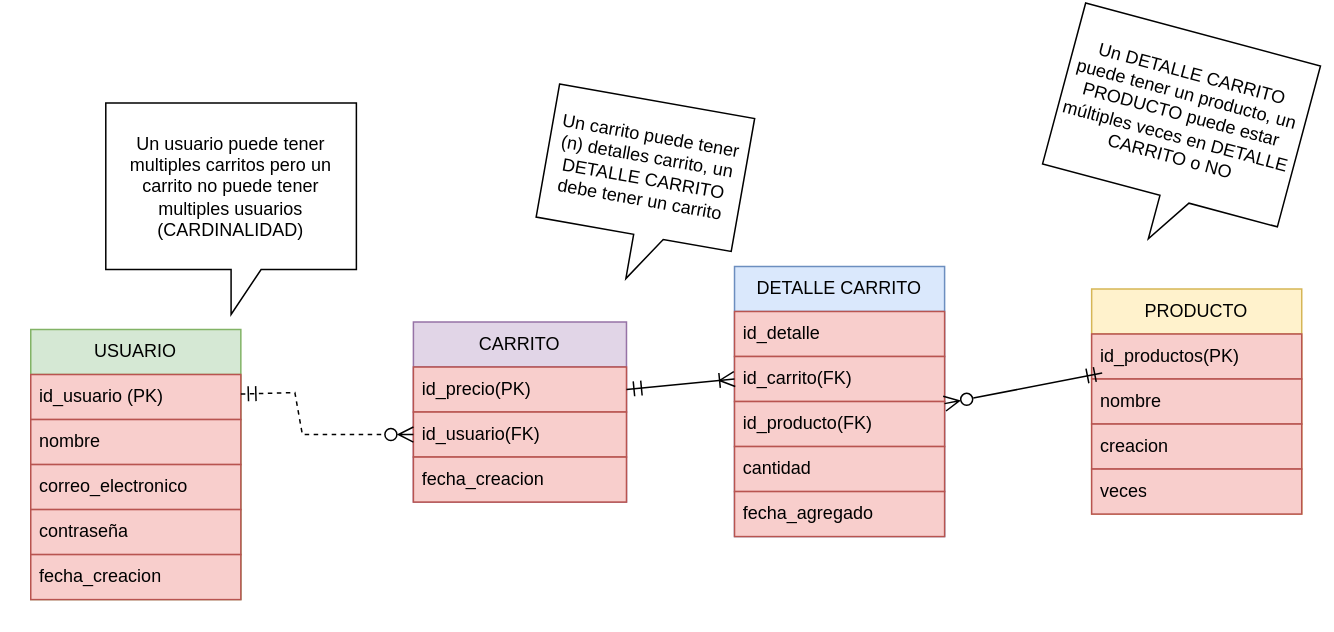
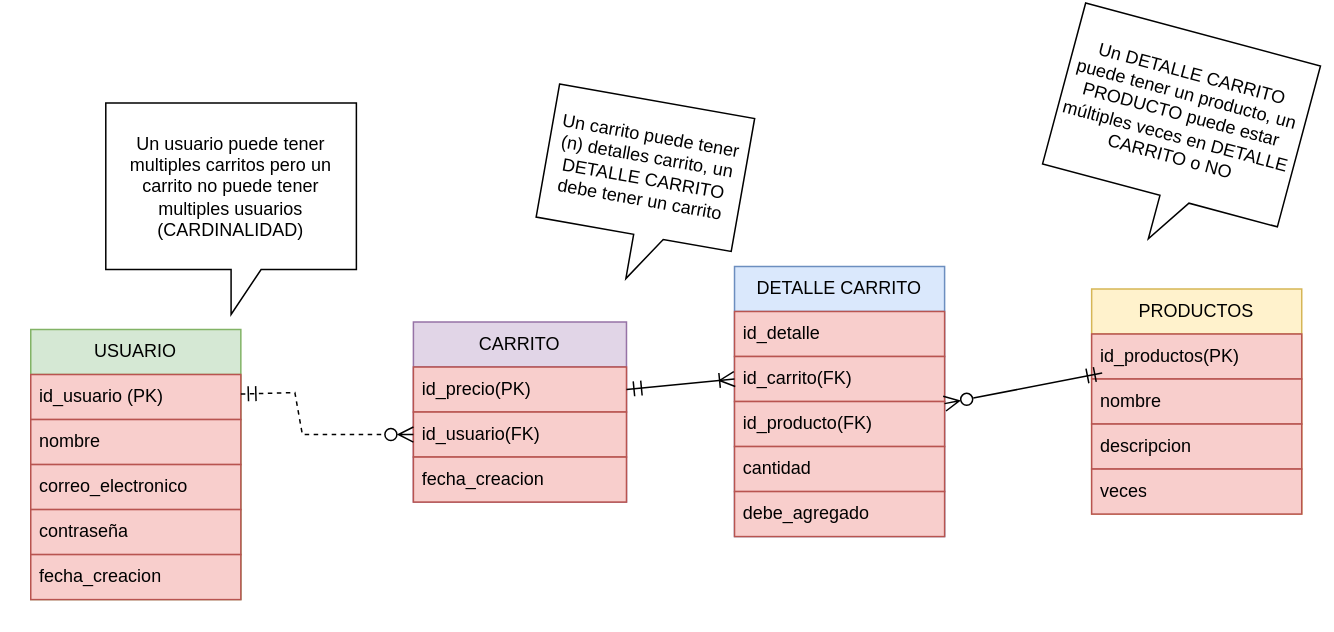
node "PRODUCTO": label "PRODUCTO" -> "PRODUCTOS"
node "creacion": label "creacion" -> "descripcion"
node "fecha_agregado": label "fecha_agregado" -> "debe_agregado"
